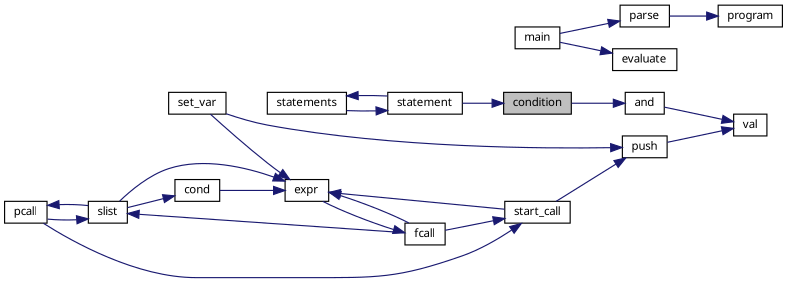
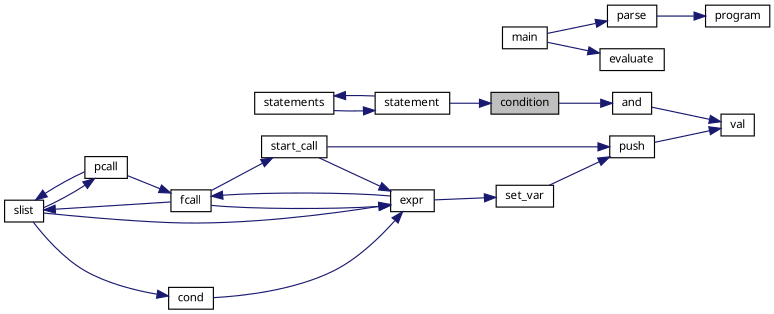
edge "set_var" -> "expr": reversed
edge "pcall" -> "start_call": now "pcall" -> "fcall"
